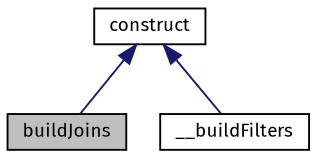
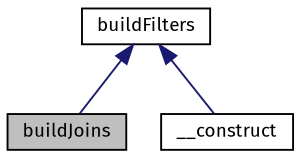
node "construct": label "construct" -> "buildFilters"
node "__buildFilters": label "__buildFilters" -> "__construct"
